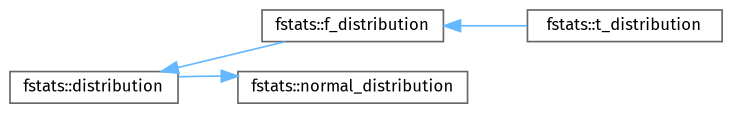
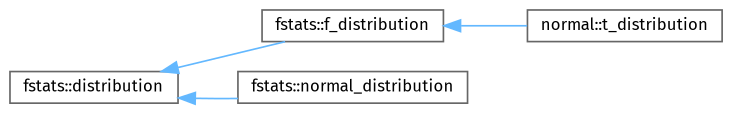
node "fstats::t_distribution": label "fstats::t_distribution" -> "normal::t_distribution"
edge "fstats::distribution" -> "fstats::normal_distribution": reversed
